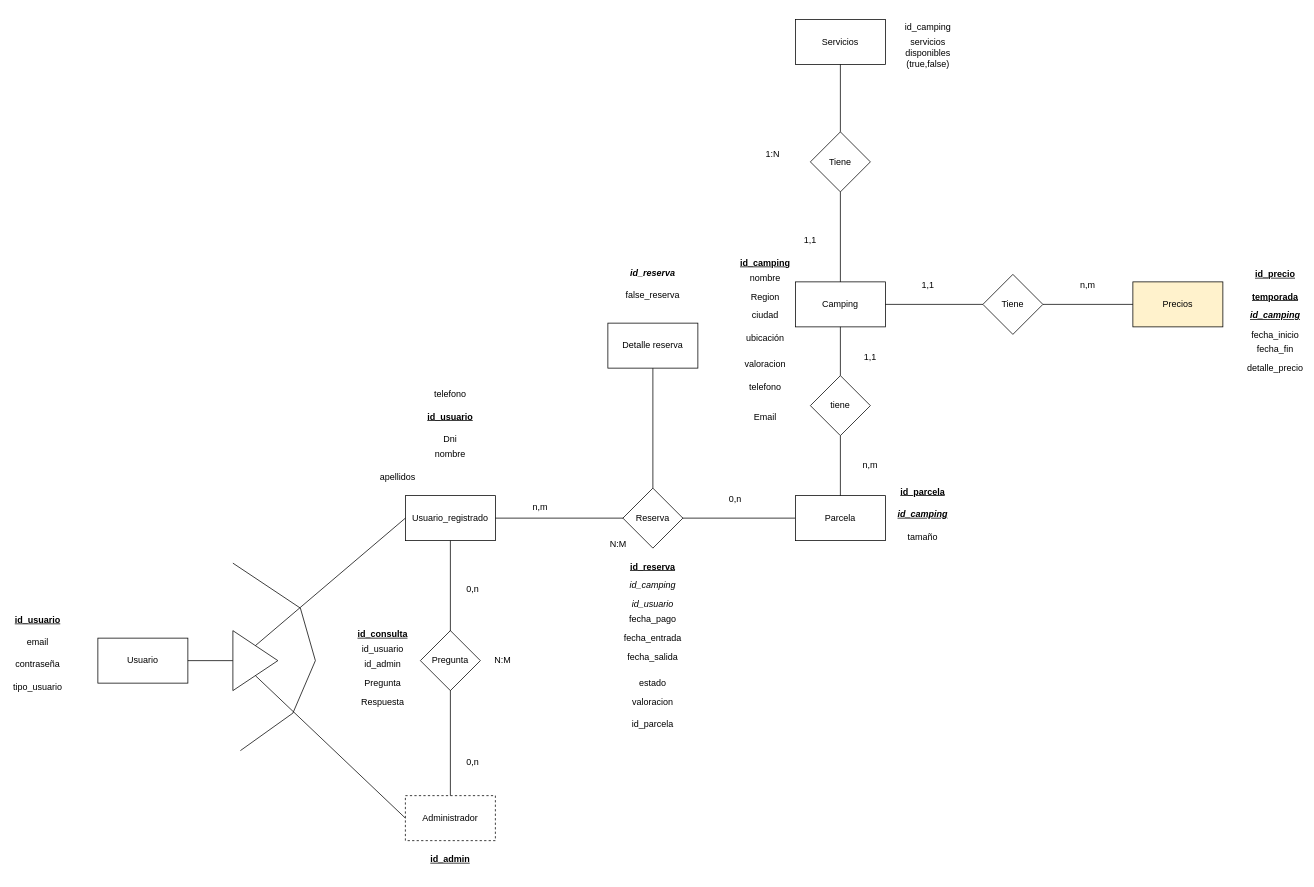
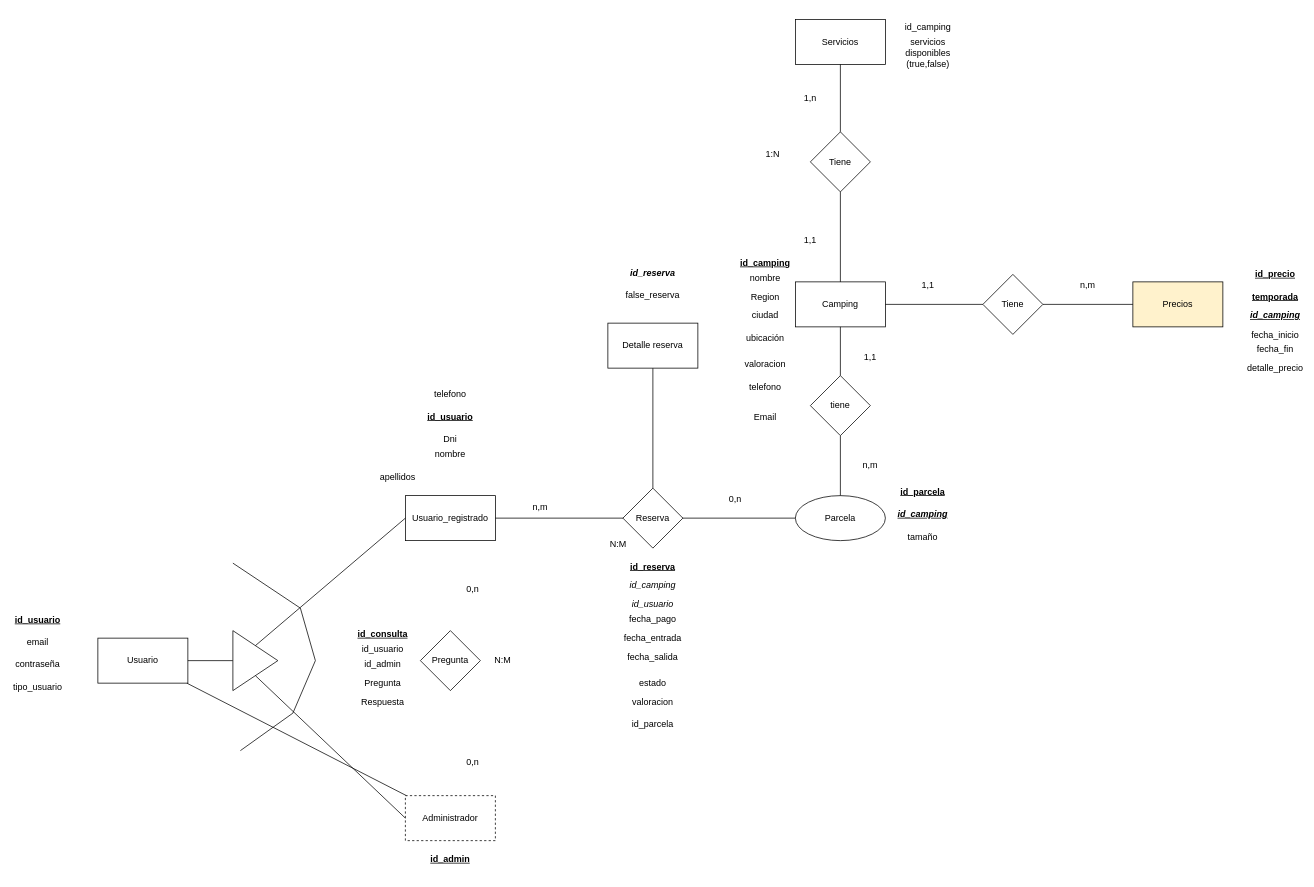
node "1,n": added
node "Parcela": shape rectangle -> ellipse
edge "Usuario_registrado" -- "Administrador": now "Usuario" -- "Administrador"
